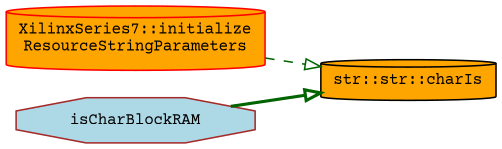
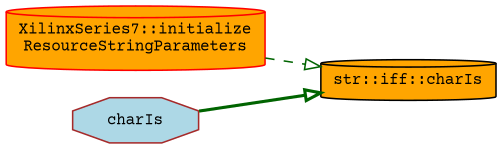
node "str::str::charIs": label "str::str::charIs" -> "str::iff::charIs"
node "isCharBlockRAM": label "isCharBlockRAM" -> "charIs"
